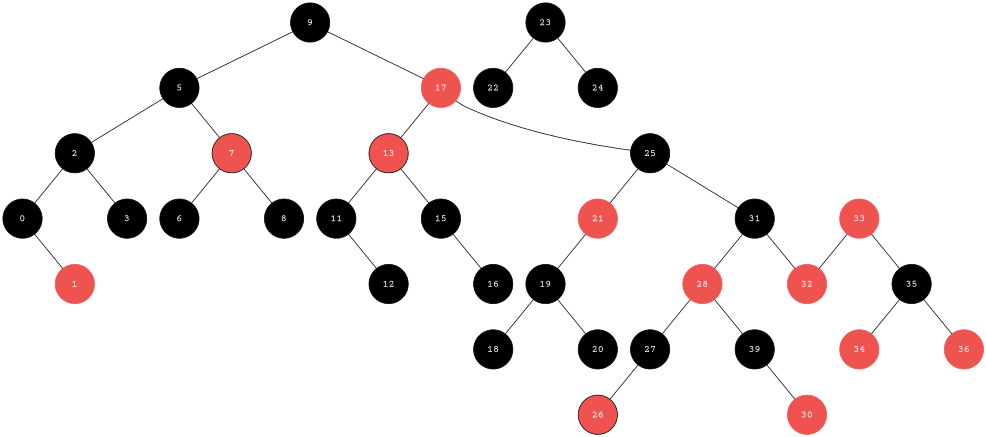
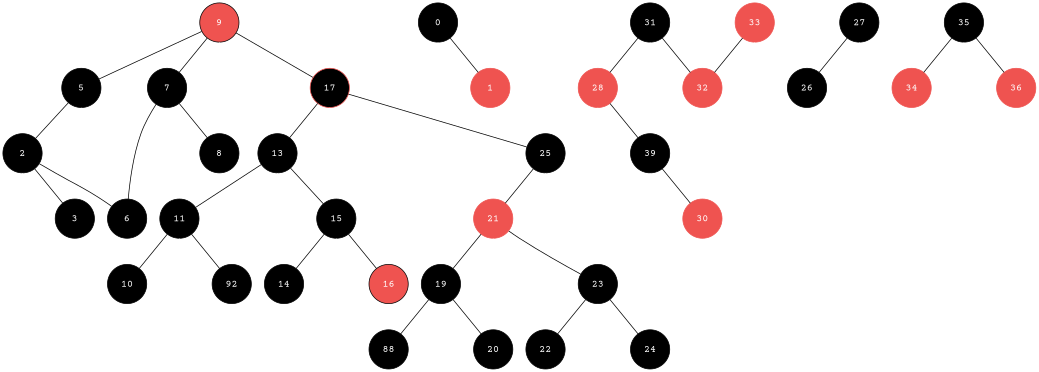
node "9": fillcolor black -> #ef5350
node "17": fillcolor #ef5350 -> black
edge "5" -- "7": now "9" -- "7"
node "7": fillcolor #ef5350 -> black
node "13": fillcolor #ef5350 -> black
edge "2" -- "0": now "2" -- "6"
edge "25" -- "31": removed
edge "33" -- "35": removed
edge "21" -- "23": added
node "10": added
node "14": added
node "12": label "12" -> "92"
node "16": fillcolor black -> #ef5350
edge "28" -- "27": removed
node "18": label "18" -> "88"
node "26": fillcolor #ef5350 -> black
